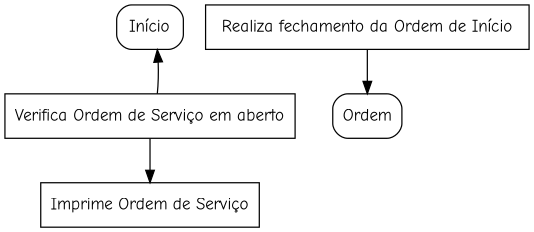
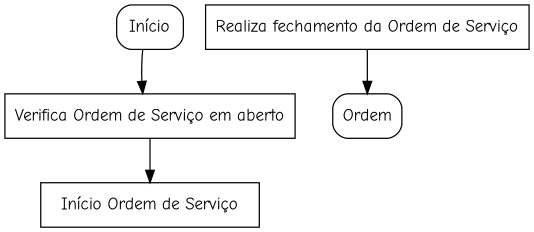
node "Realiza fechamento da Ordem de Início": label "Realiza fechamento da Ordem de Início" -> "Realiza fechamento da Ordem de Serviço"
edge "Verifica Ordem de Serviço em aberto" -> "Início": reversed
node "Imprime Ordem de Serviço": label "Imprime Ordem de Serviço" -> "Início Ordem de Serviço"
